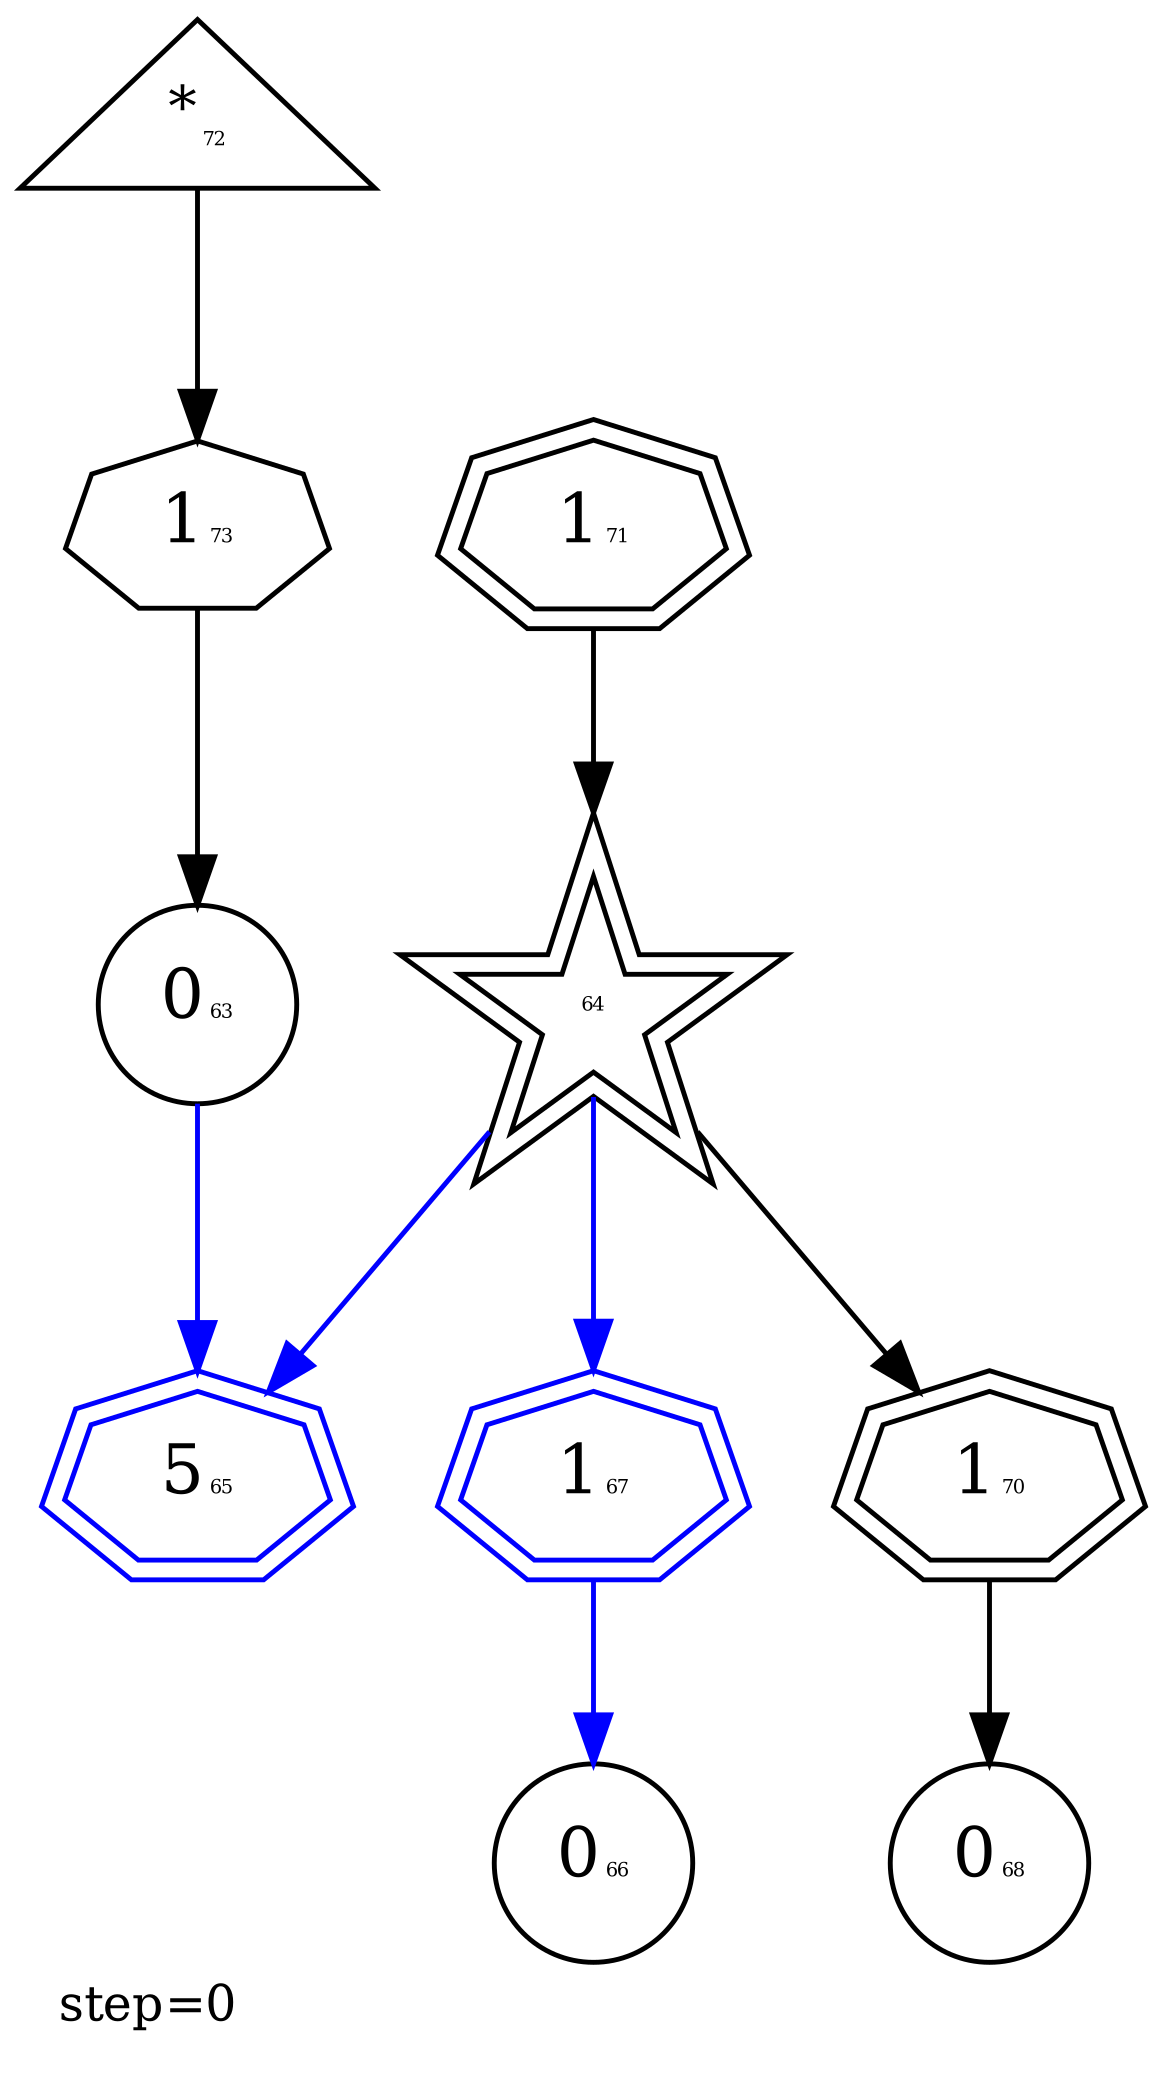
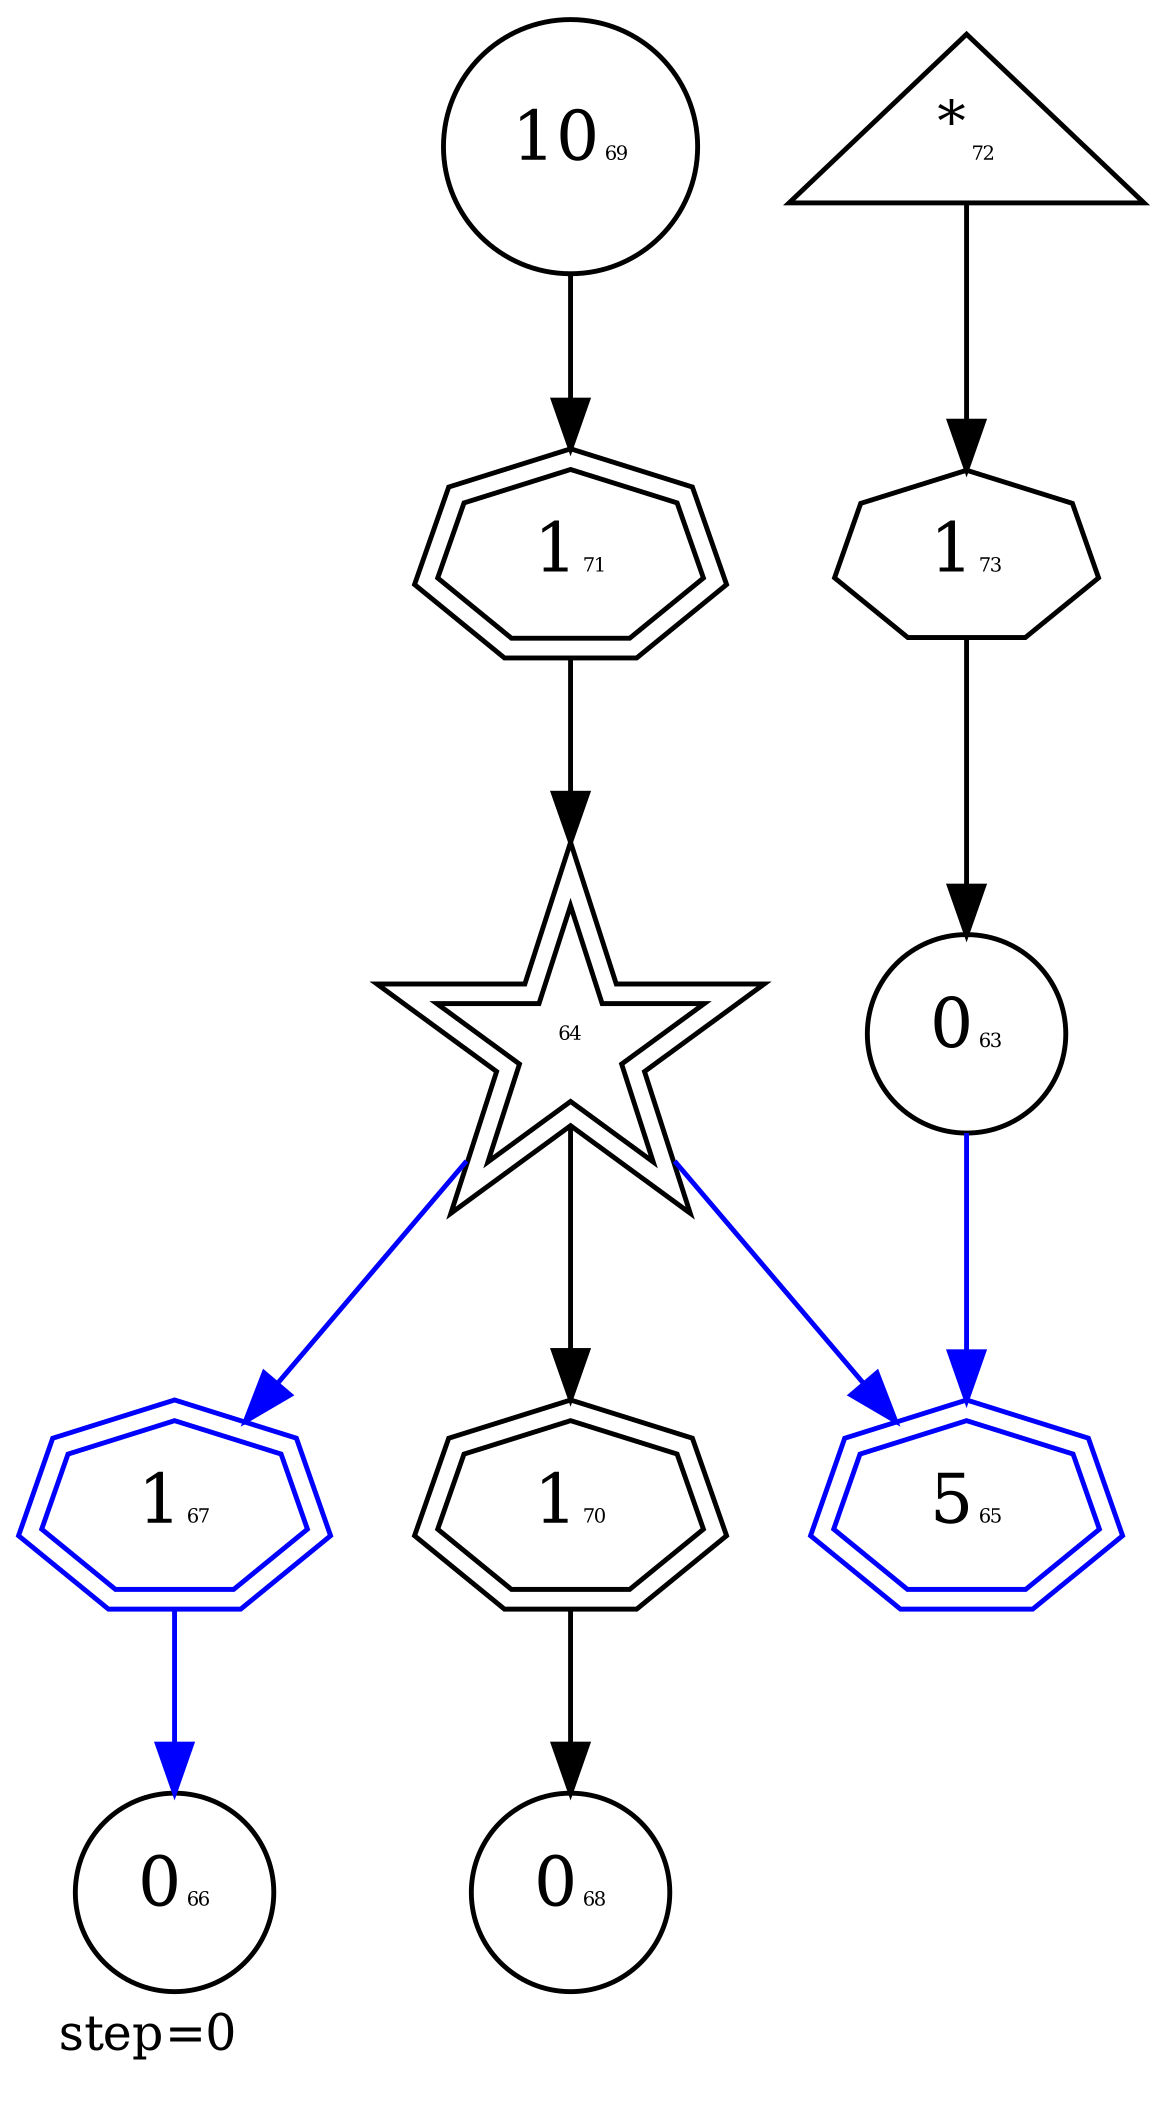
node "10": added
